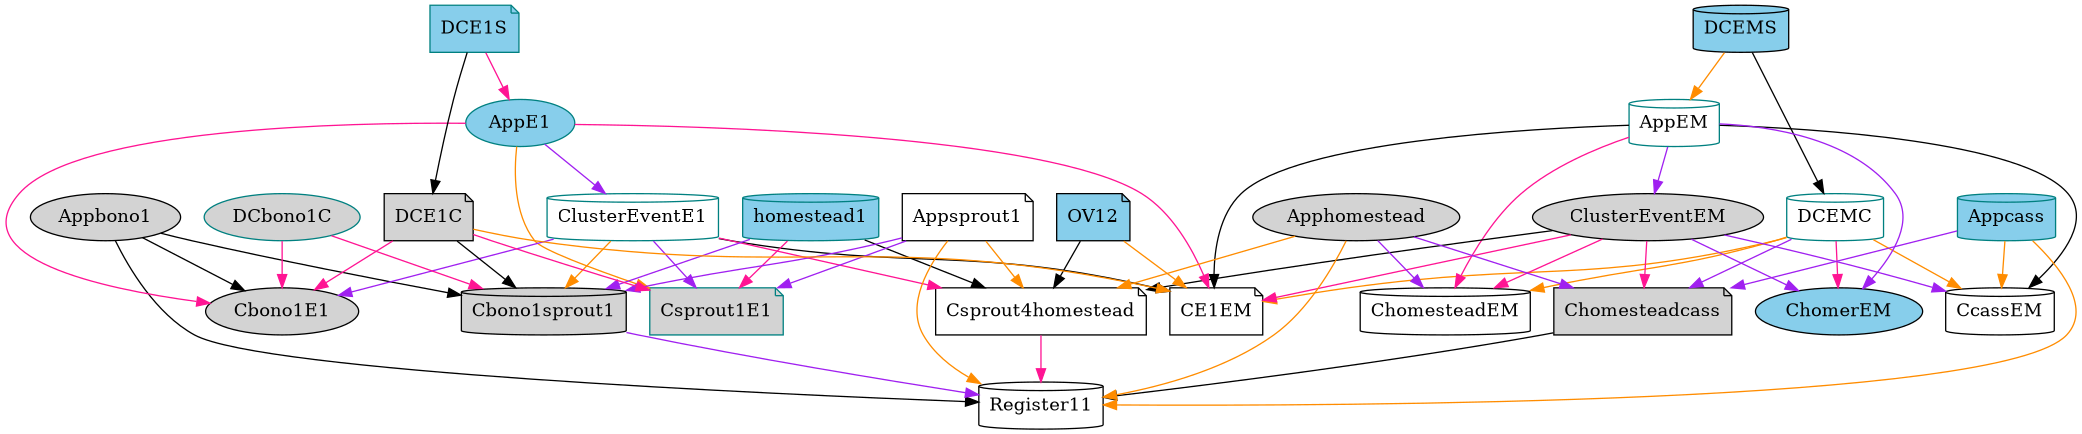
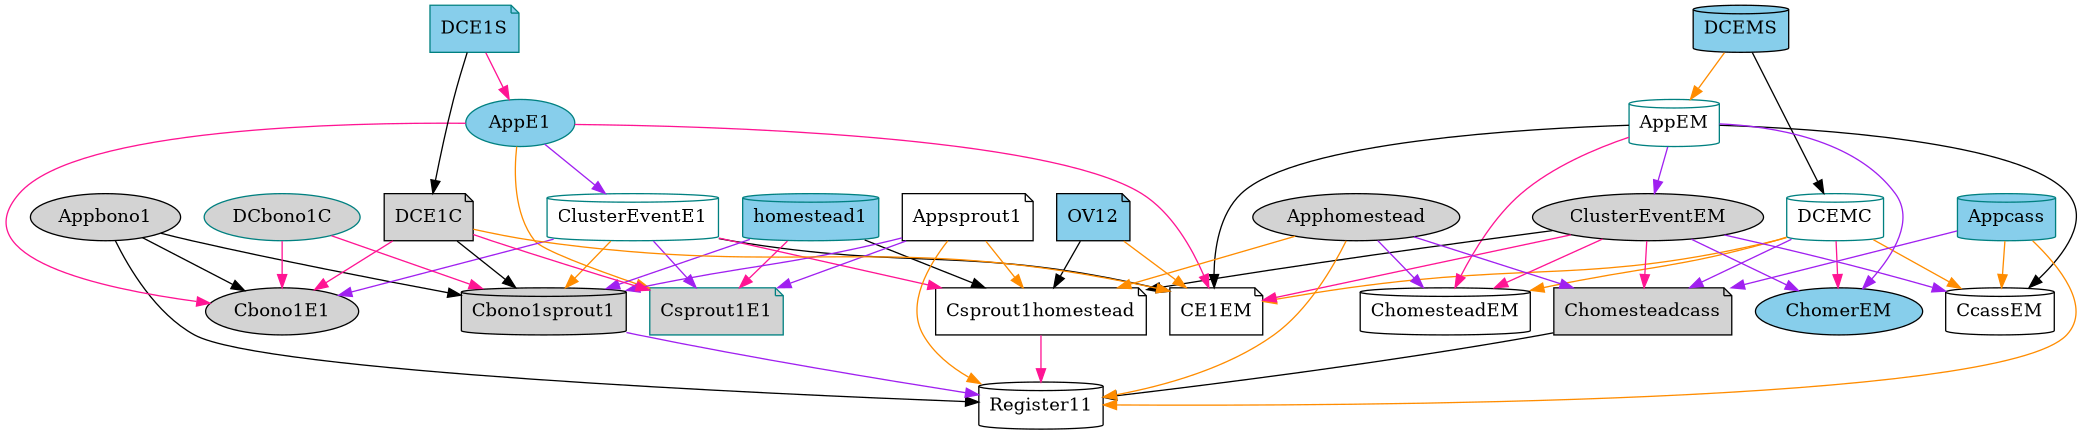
node "Csprout4homestead": label "Csprout4homestead" -> "Csprout1homestead"
